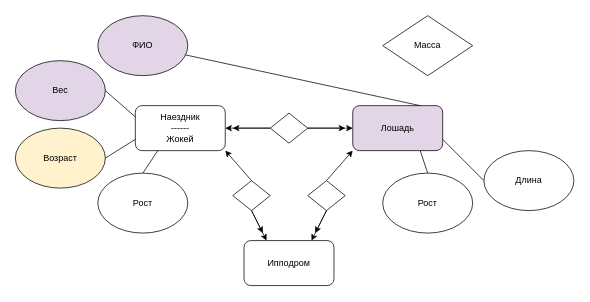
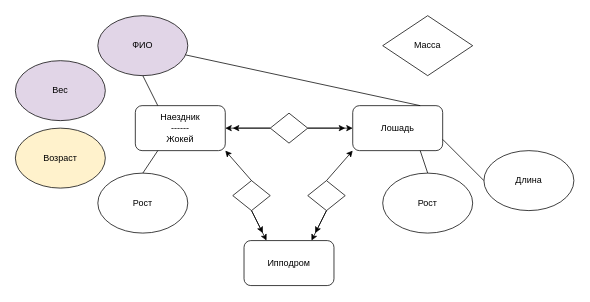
edge "ФИО" -- "Наездник ------ Жокей": added
edge "Вес" -- "Наездник ------ Жокей": removed
node "Лошадь": fillcolor #e1d5e7 -> #ffffff
edge "Наездник ------ Жокей" -- "Возраст": removed
